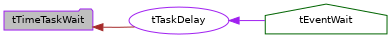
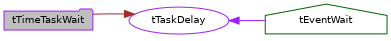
edge "tTaskDelay" -> "tTimeTaskWait": reversed
